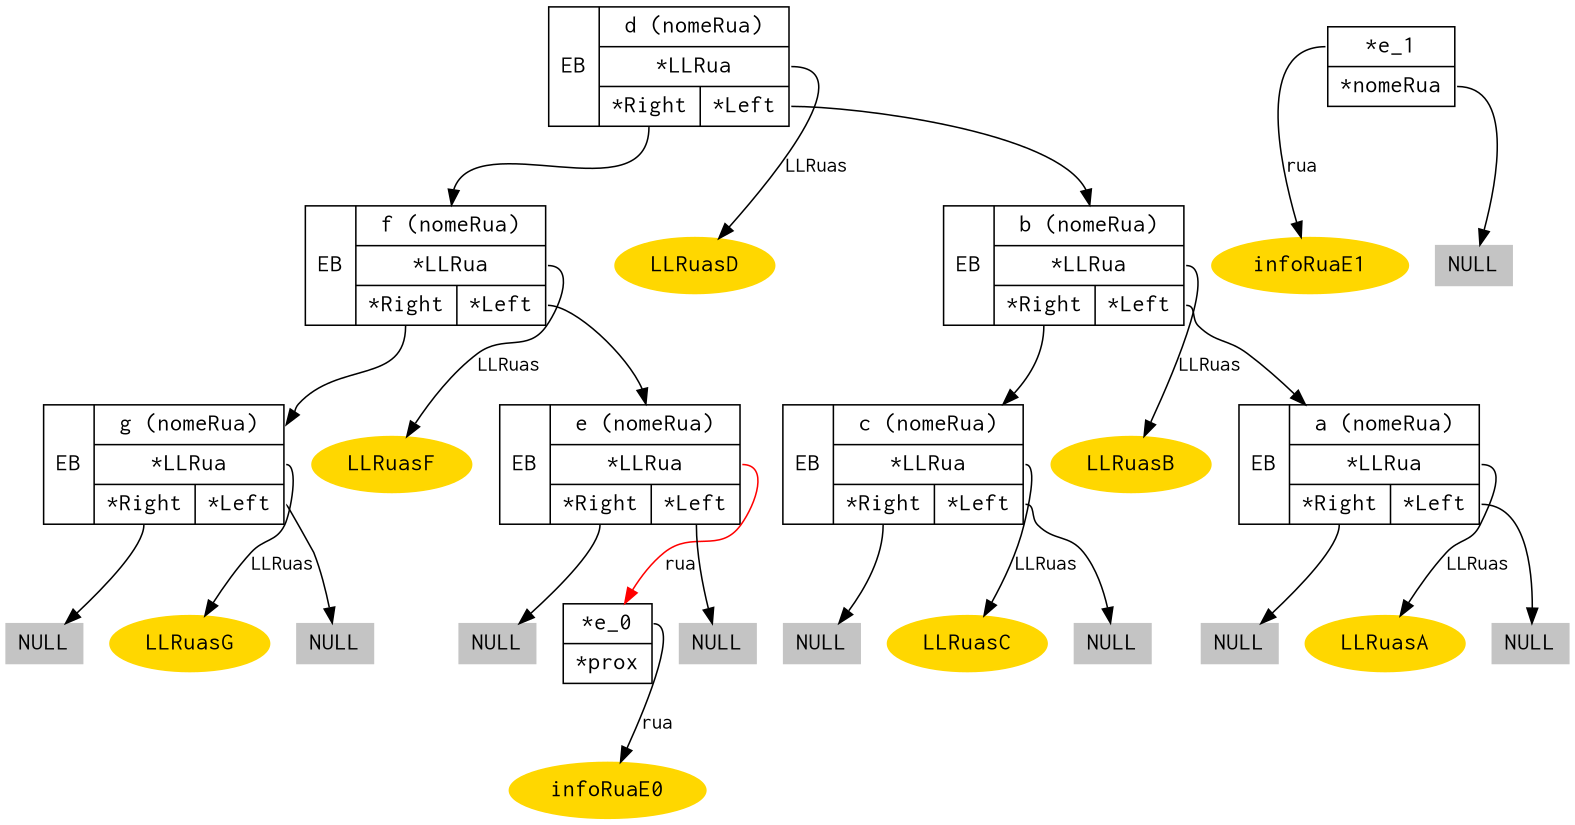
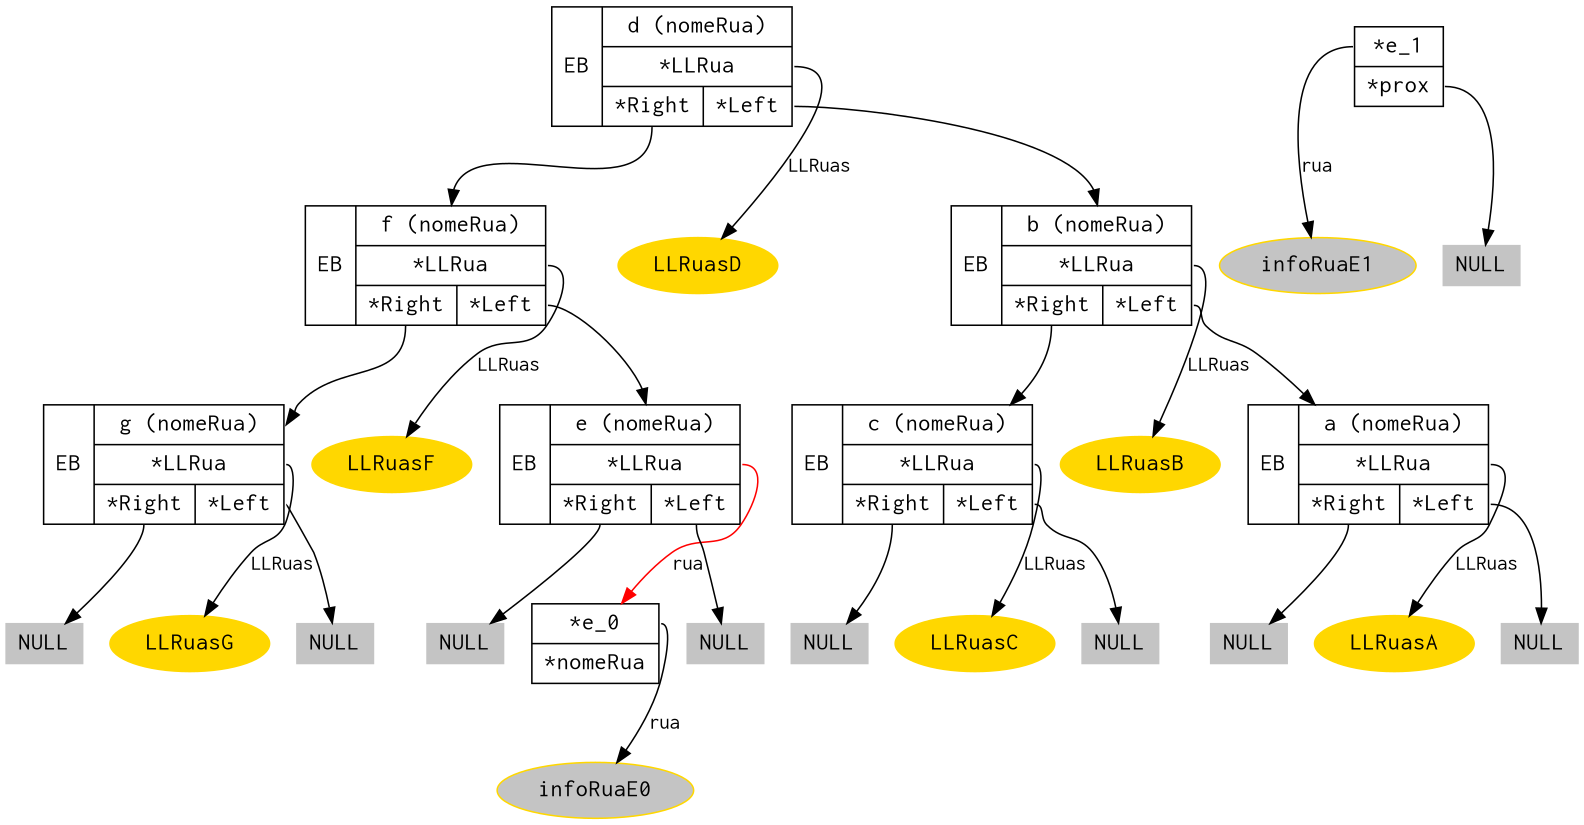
node "*e_1": text "*nomeRua" -> "*prox"
node "infoRuaE1": fillcolor gold -> gray77
node "*e_0": text "*prox" -> "*nomeRua"
node "infoRuaE0": fillcolor gold -> gray77
